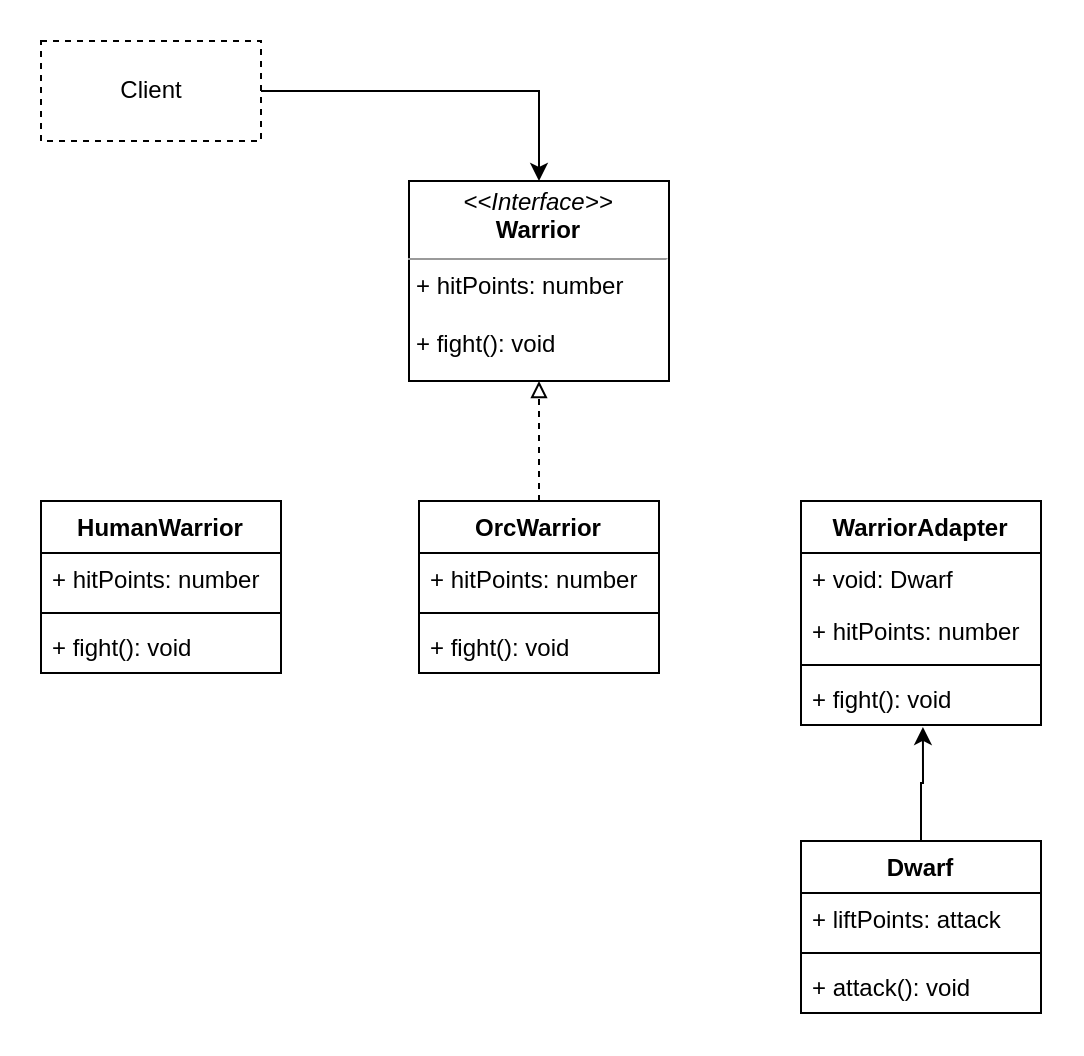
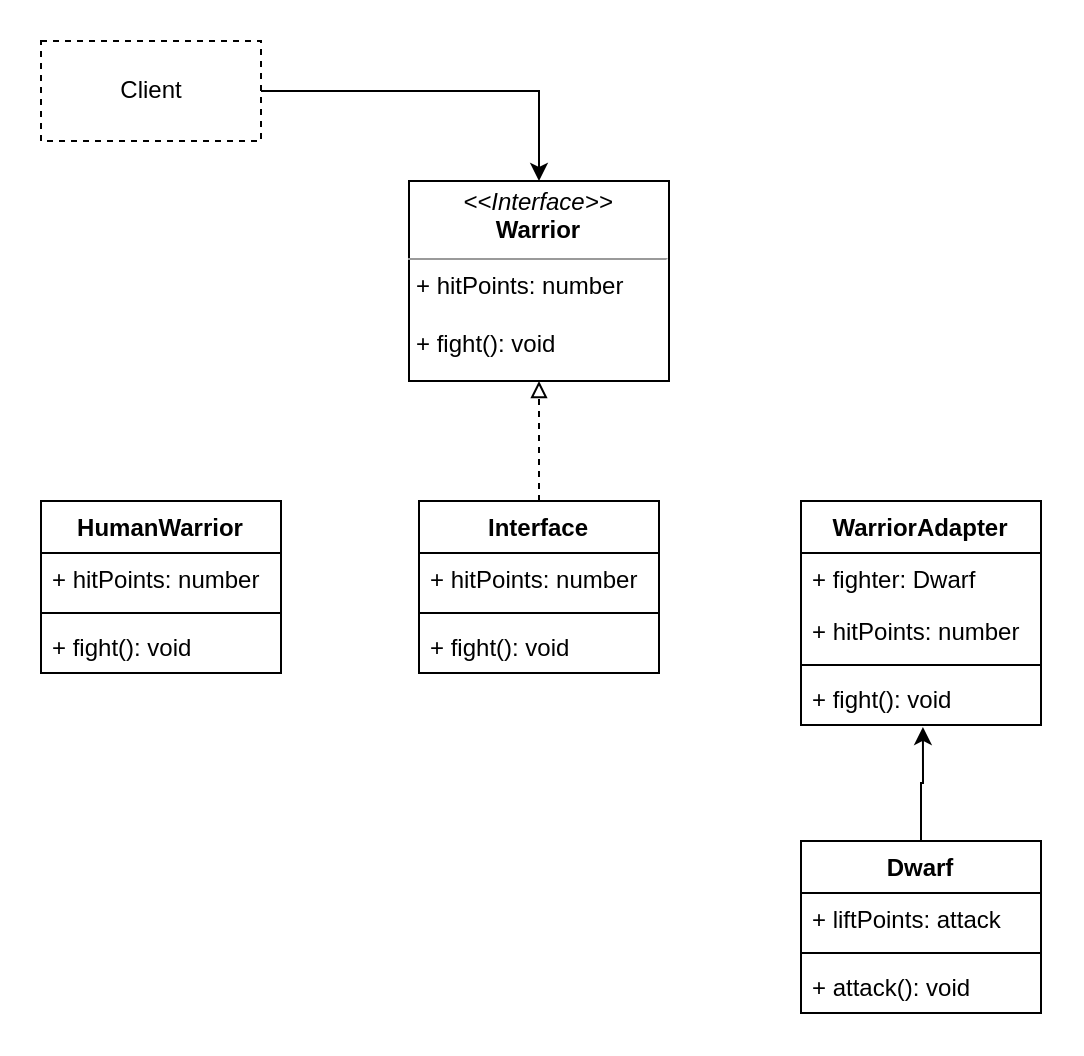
node "OrcWarrior": label "OrcWarrior" -> "Interface"
node "+ void: Dwarf": label "+ void: Dwarf" -> "+ fighter: Dwarf"
